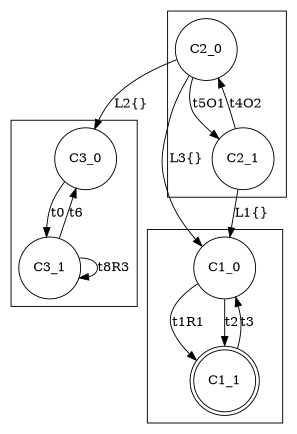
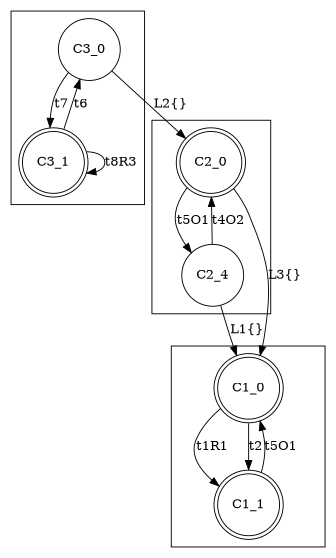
node "C2_0": shape circle -> doublecircle
edge "C2_0" -> "C3_0": reversed
node "C2_1": label "C2_1" -> "C2_4"
edge "C3_0" -> "C3_1": label "t0" -> "t7"
node "C3_1": shape circle -> doublecircle
node "C1_0": shape circle -> doublecircle
edge "C1_1" -> "C1_0": label "t3" -> "t5O1"
